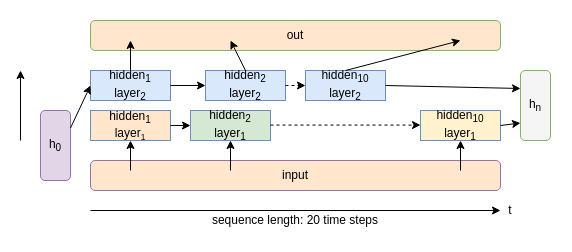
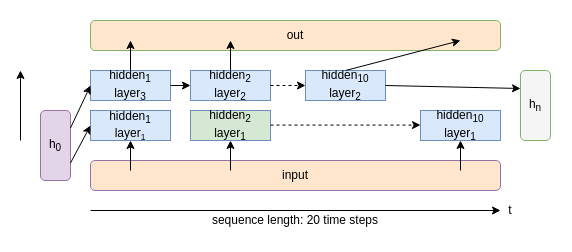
node "hidden1 layer2": label "hidden1 layer2" -> "hidden1 layer3"
node "hidden2 layer2": moved (246, 86) -> (231, 86)
edge "hidden10 layer1" -> "hn": removed
node "hidden1 layer1": fillcolor #ffe6cc -> #dae8fc
edge "hidden1 layer1" -> "hidden2 layer1": removed
node "hidden10 layer1": fillcolor #fff2cc -> #dae8fc
edge "h0" -> "hidden1 layer1": added
